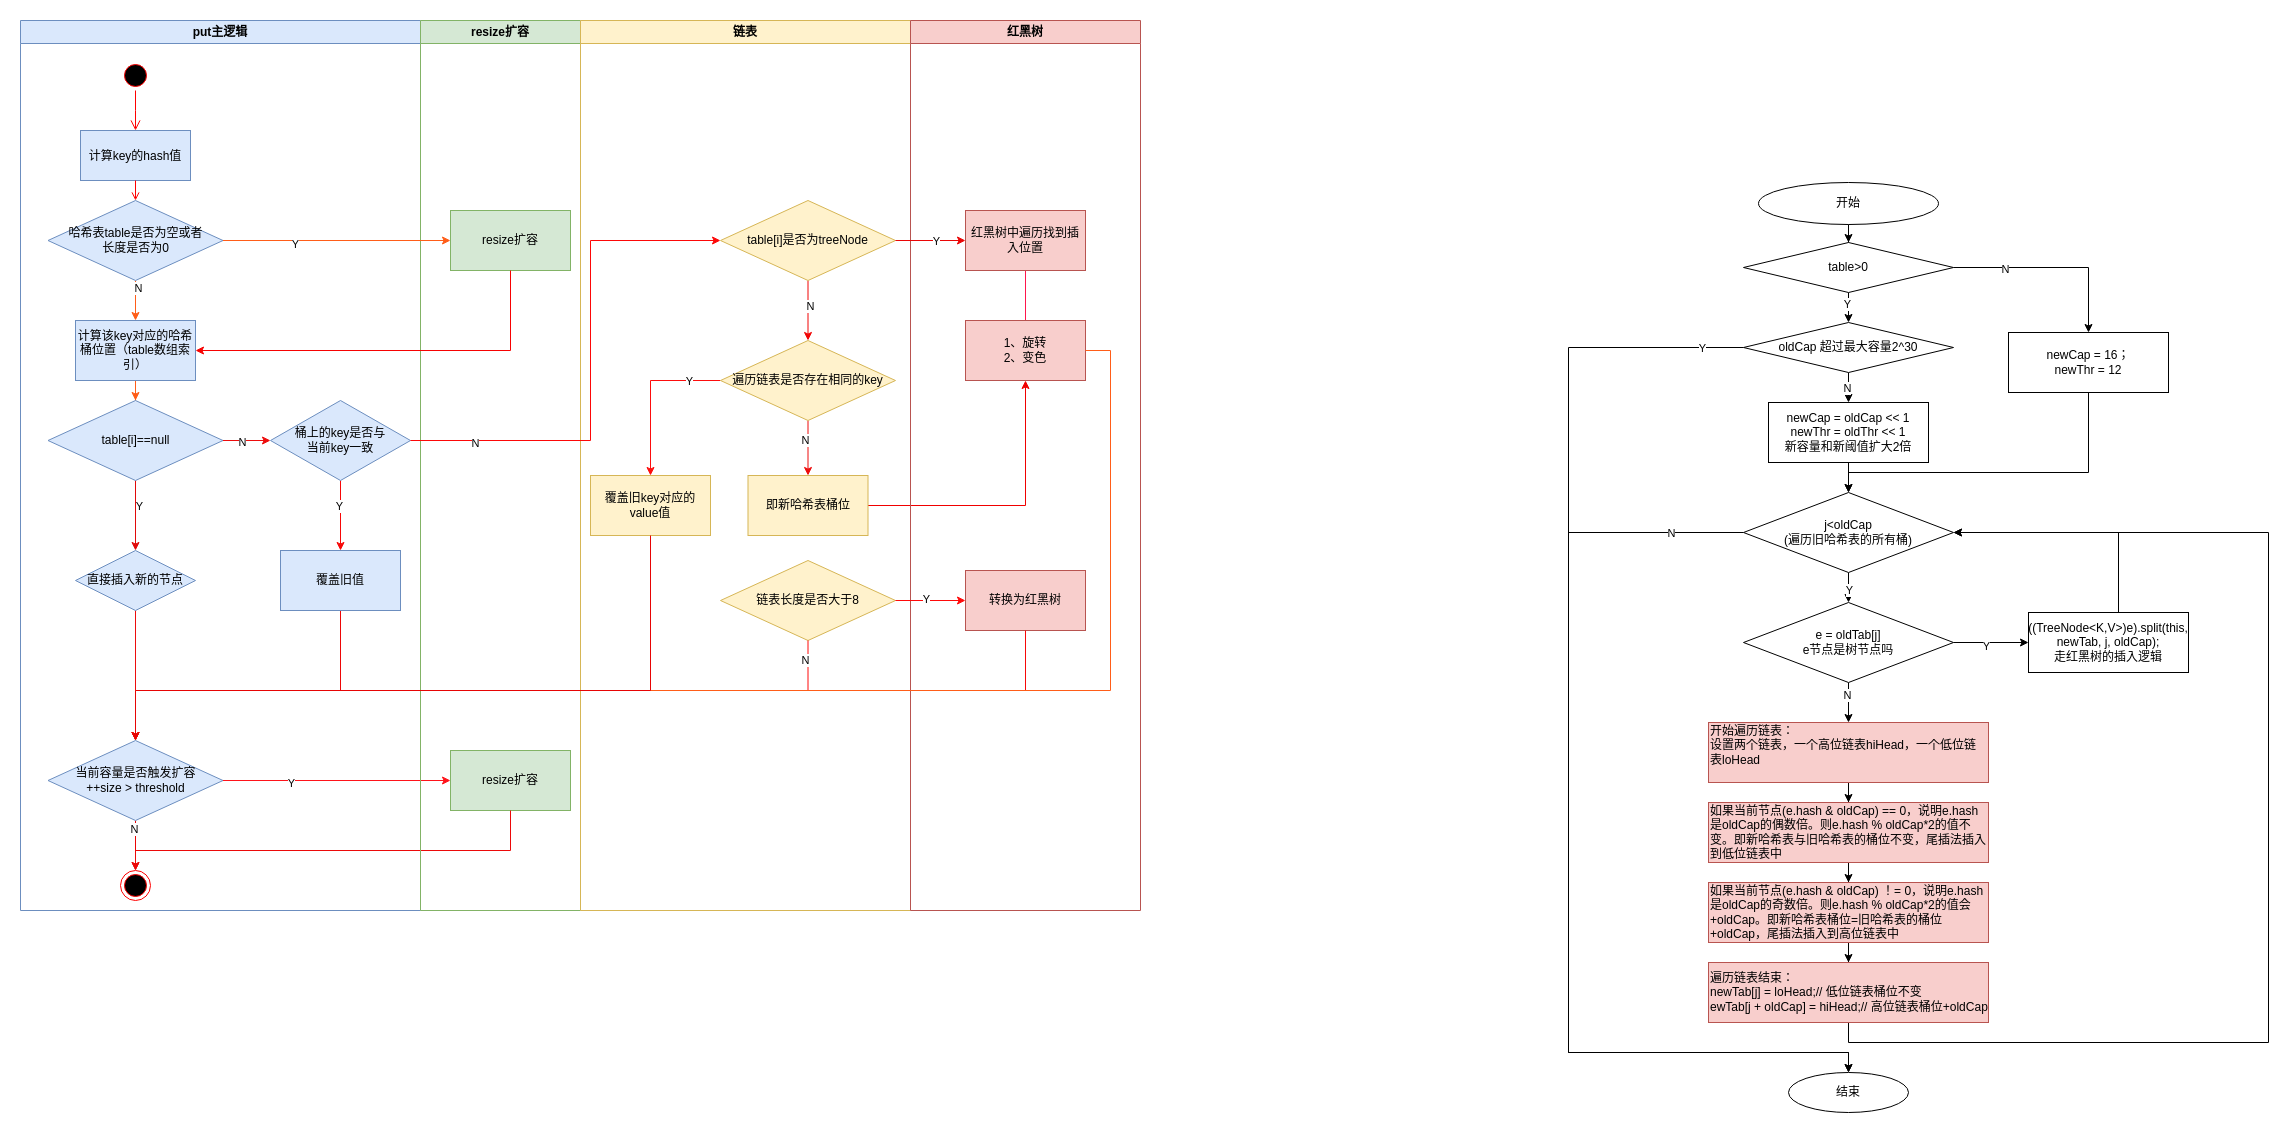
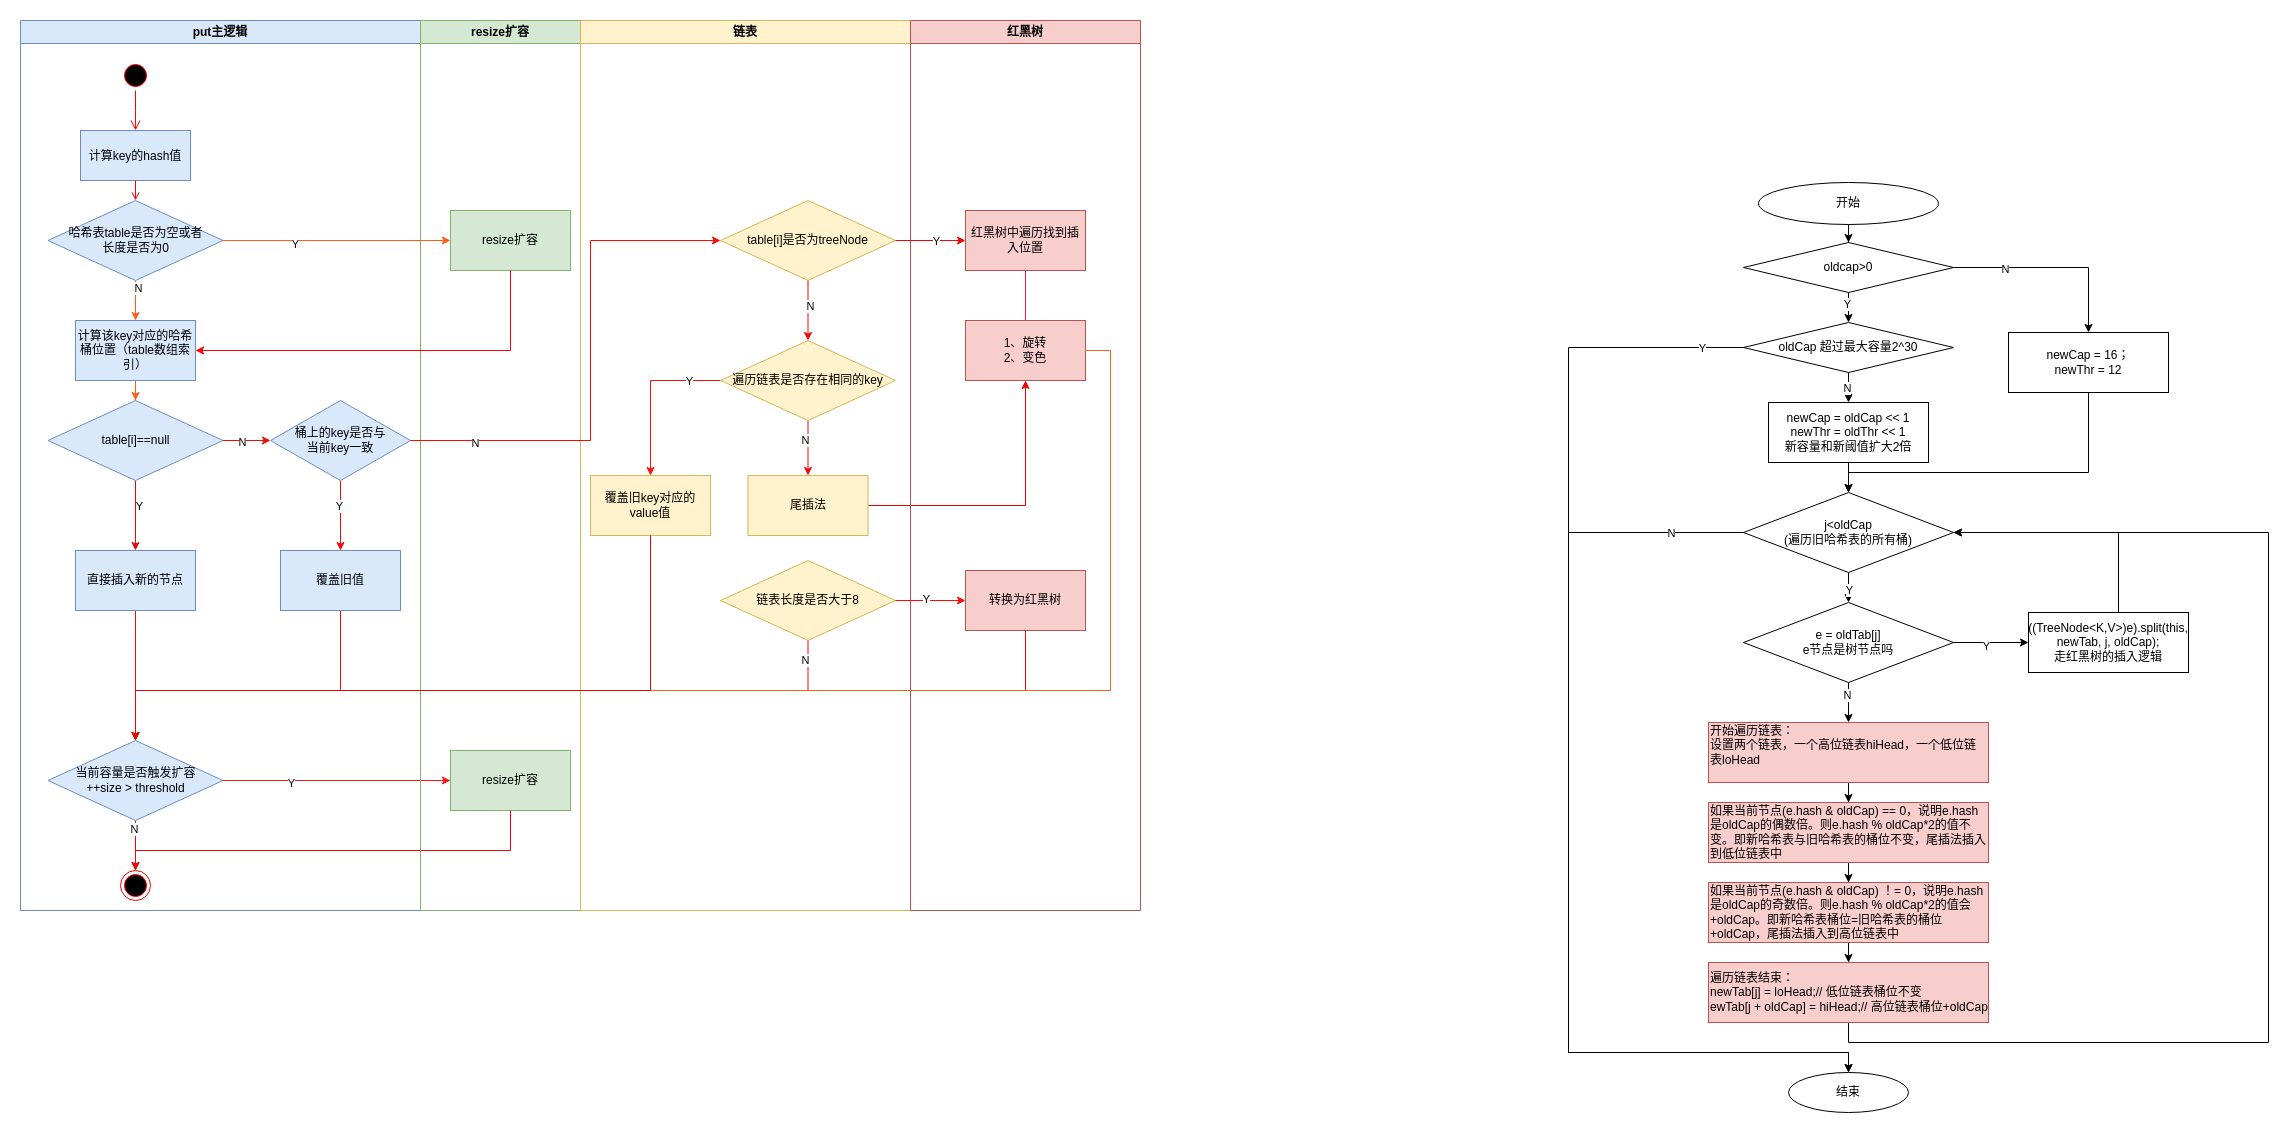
node "table>0": label "table>0" -> "oldcap>0"
node "即新哈希表桶位": label "即新哈希表桶位" -> "尾插法"
node "直接插入新的节点": shape diamond -> rectangle
